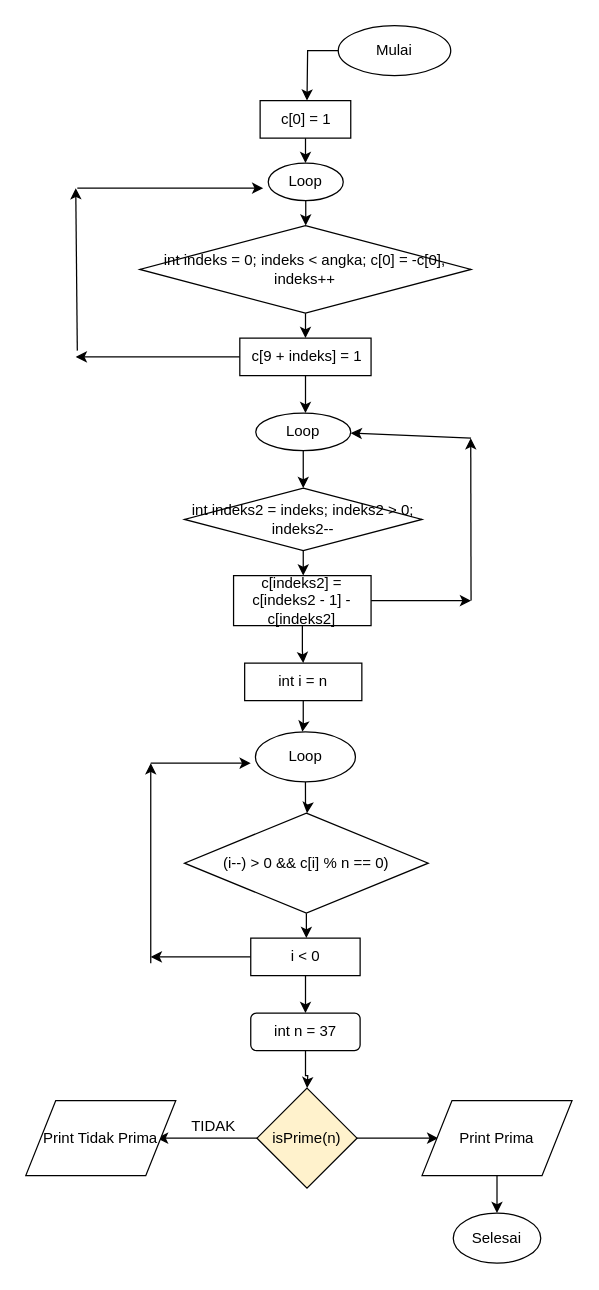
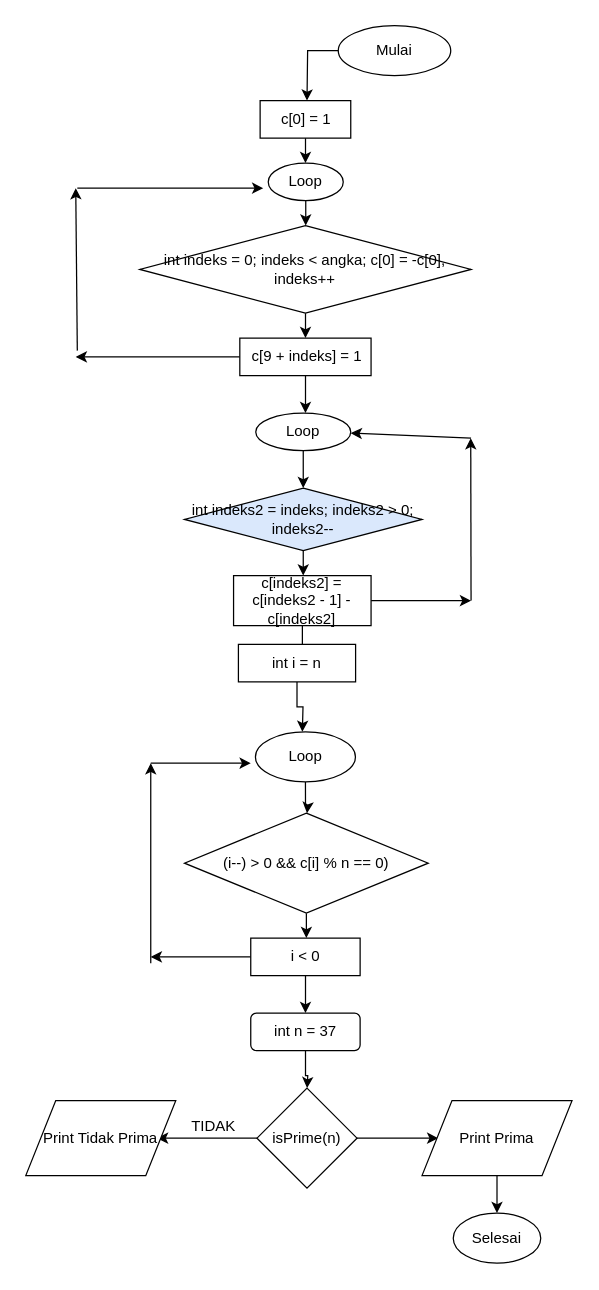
node "int indeks2 = indeks; indeks2 > 0; indeks2--": fillcolor #ffffff -> #dae8fc
node "int i = n": moved (303, 682) -> (297, 663)
node "isPrime(n)": fillcolor #fff2cc -> #ffffff
